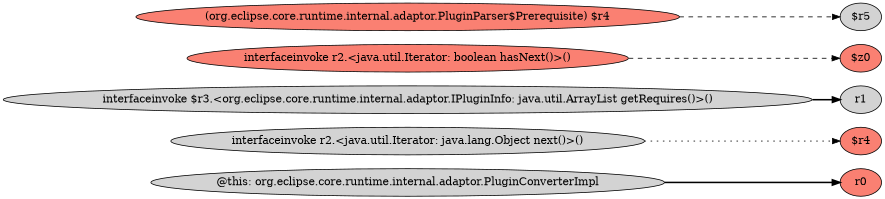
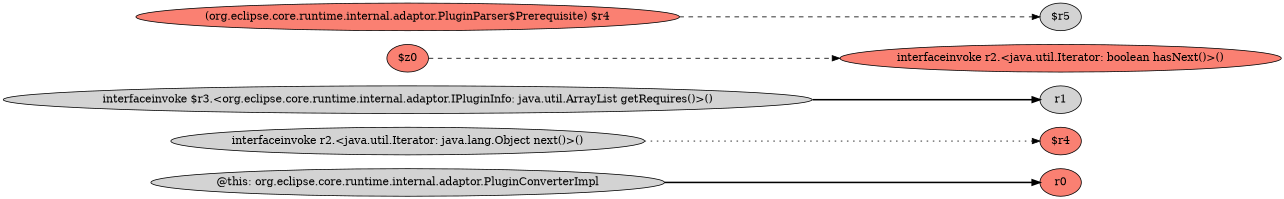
edge "interfaceinvoke r2.<java.util.Iterator: boolean hasNext()>()" -> "$z0": reversed
